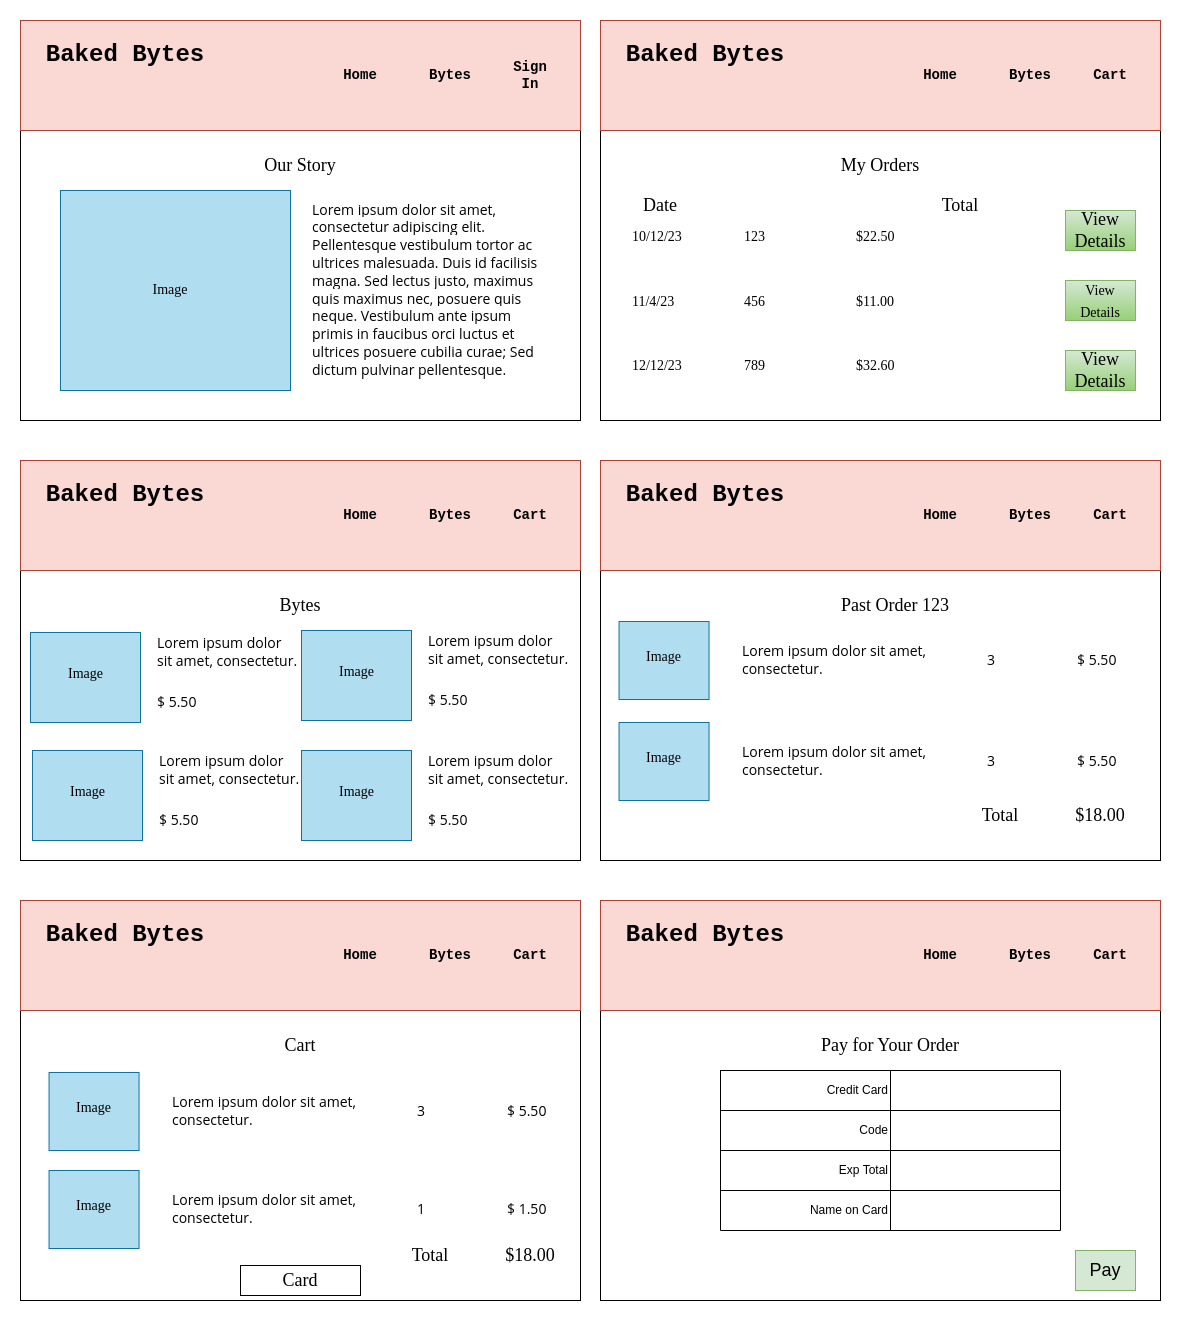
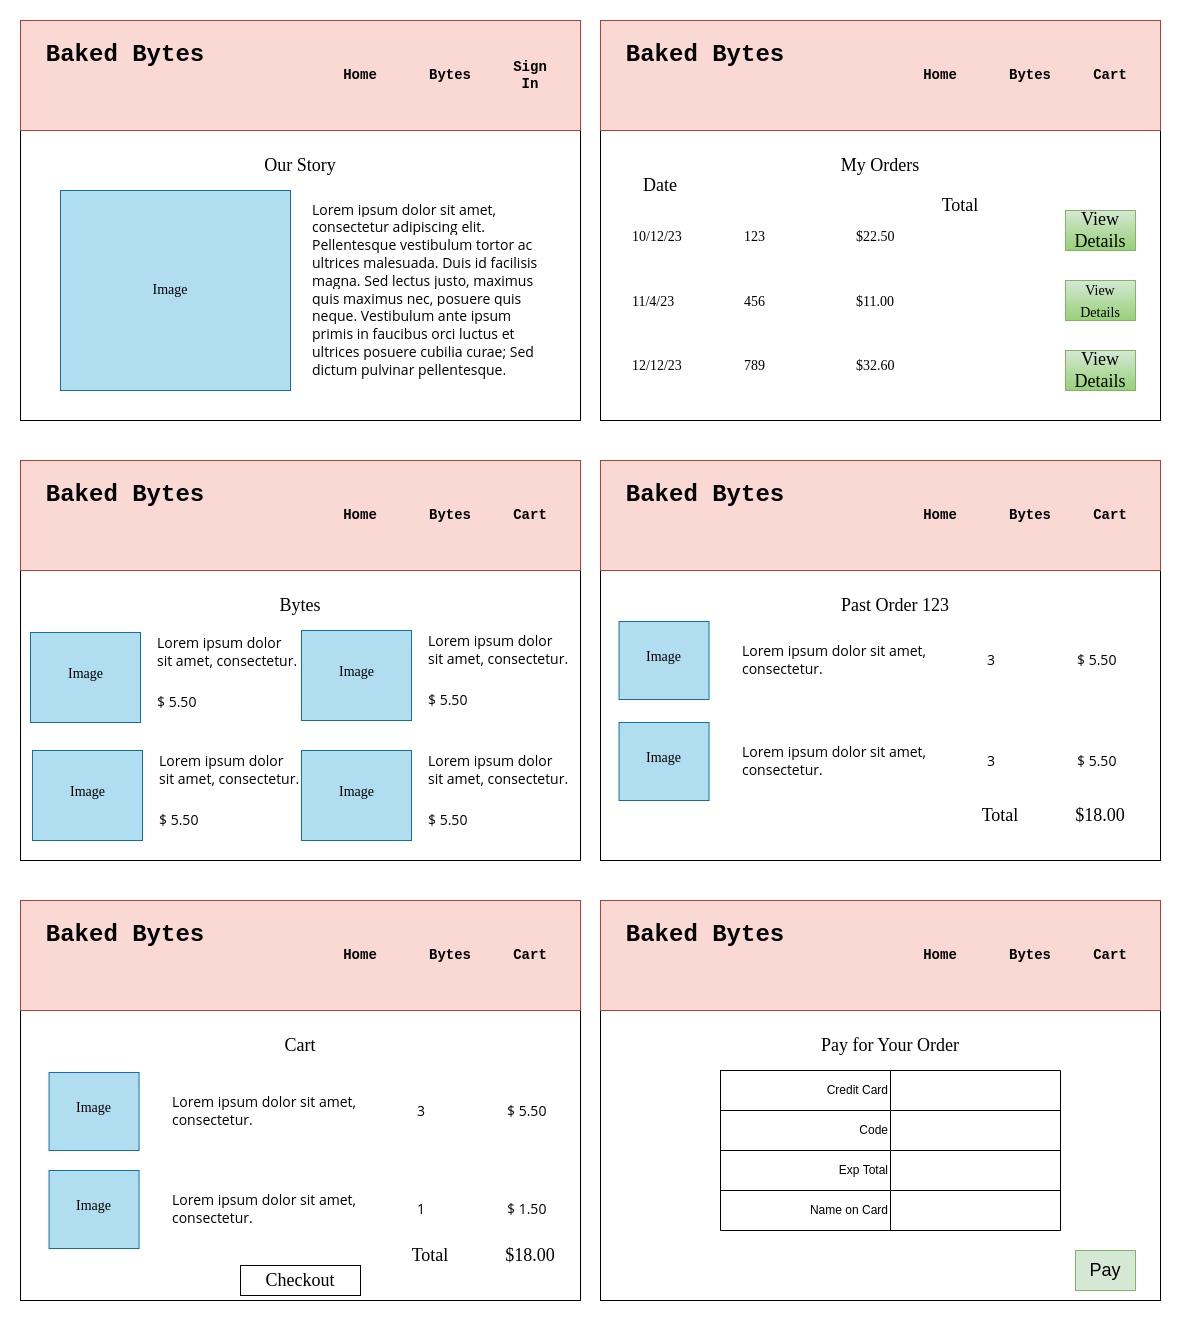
node "Date": moved (661, 206) -> (661, 186)
node "Card": label "Card" -> "Checkout"
